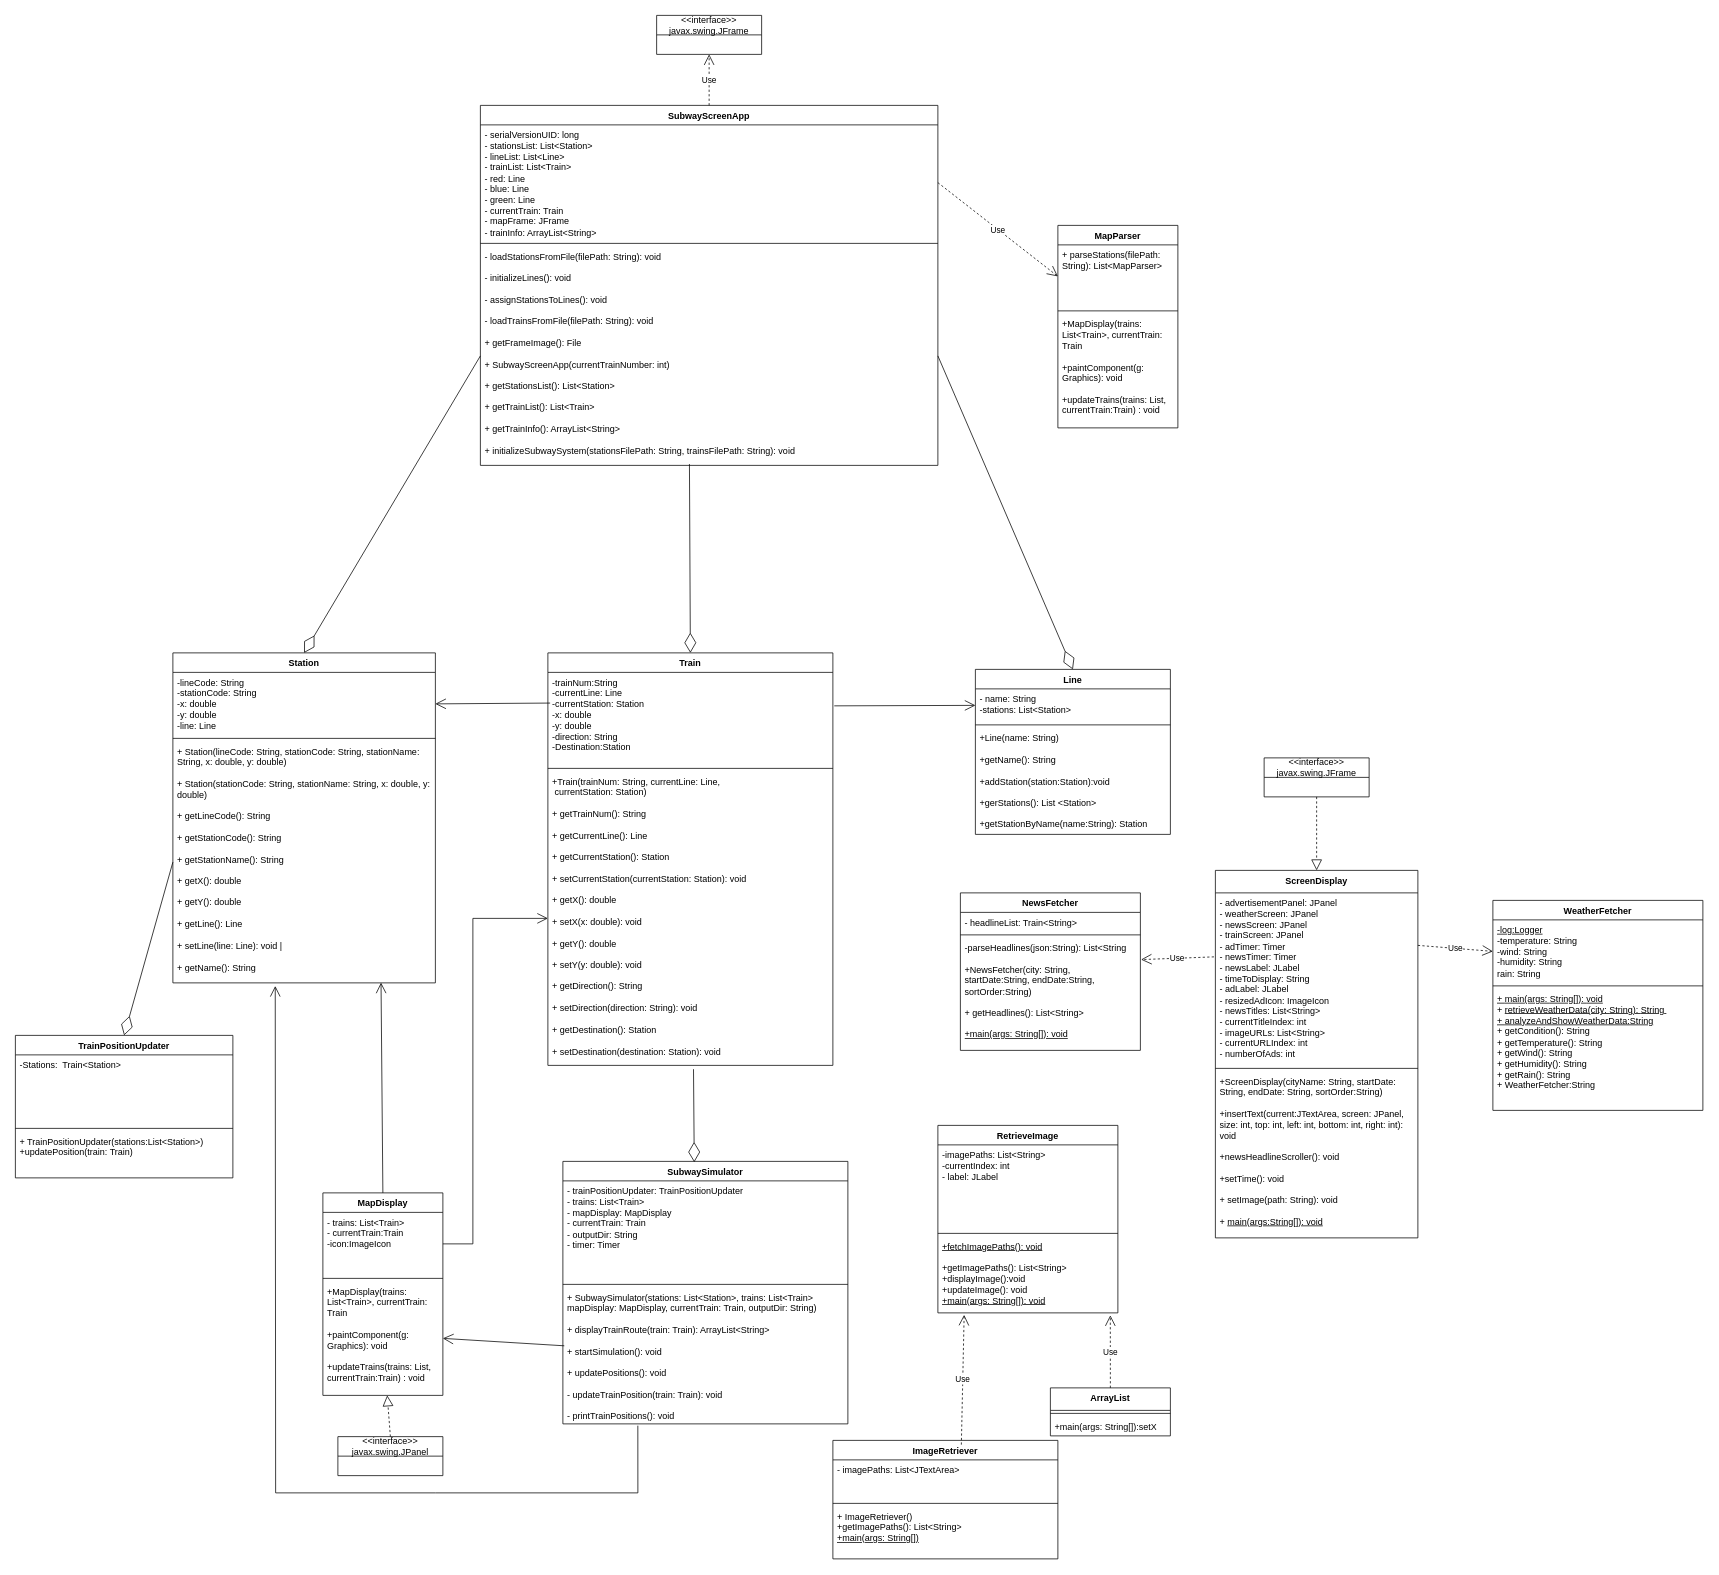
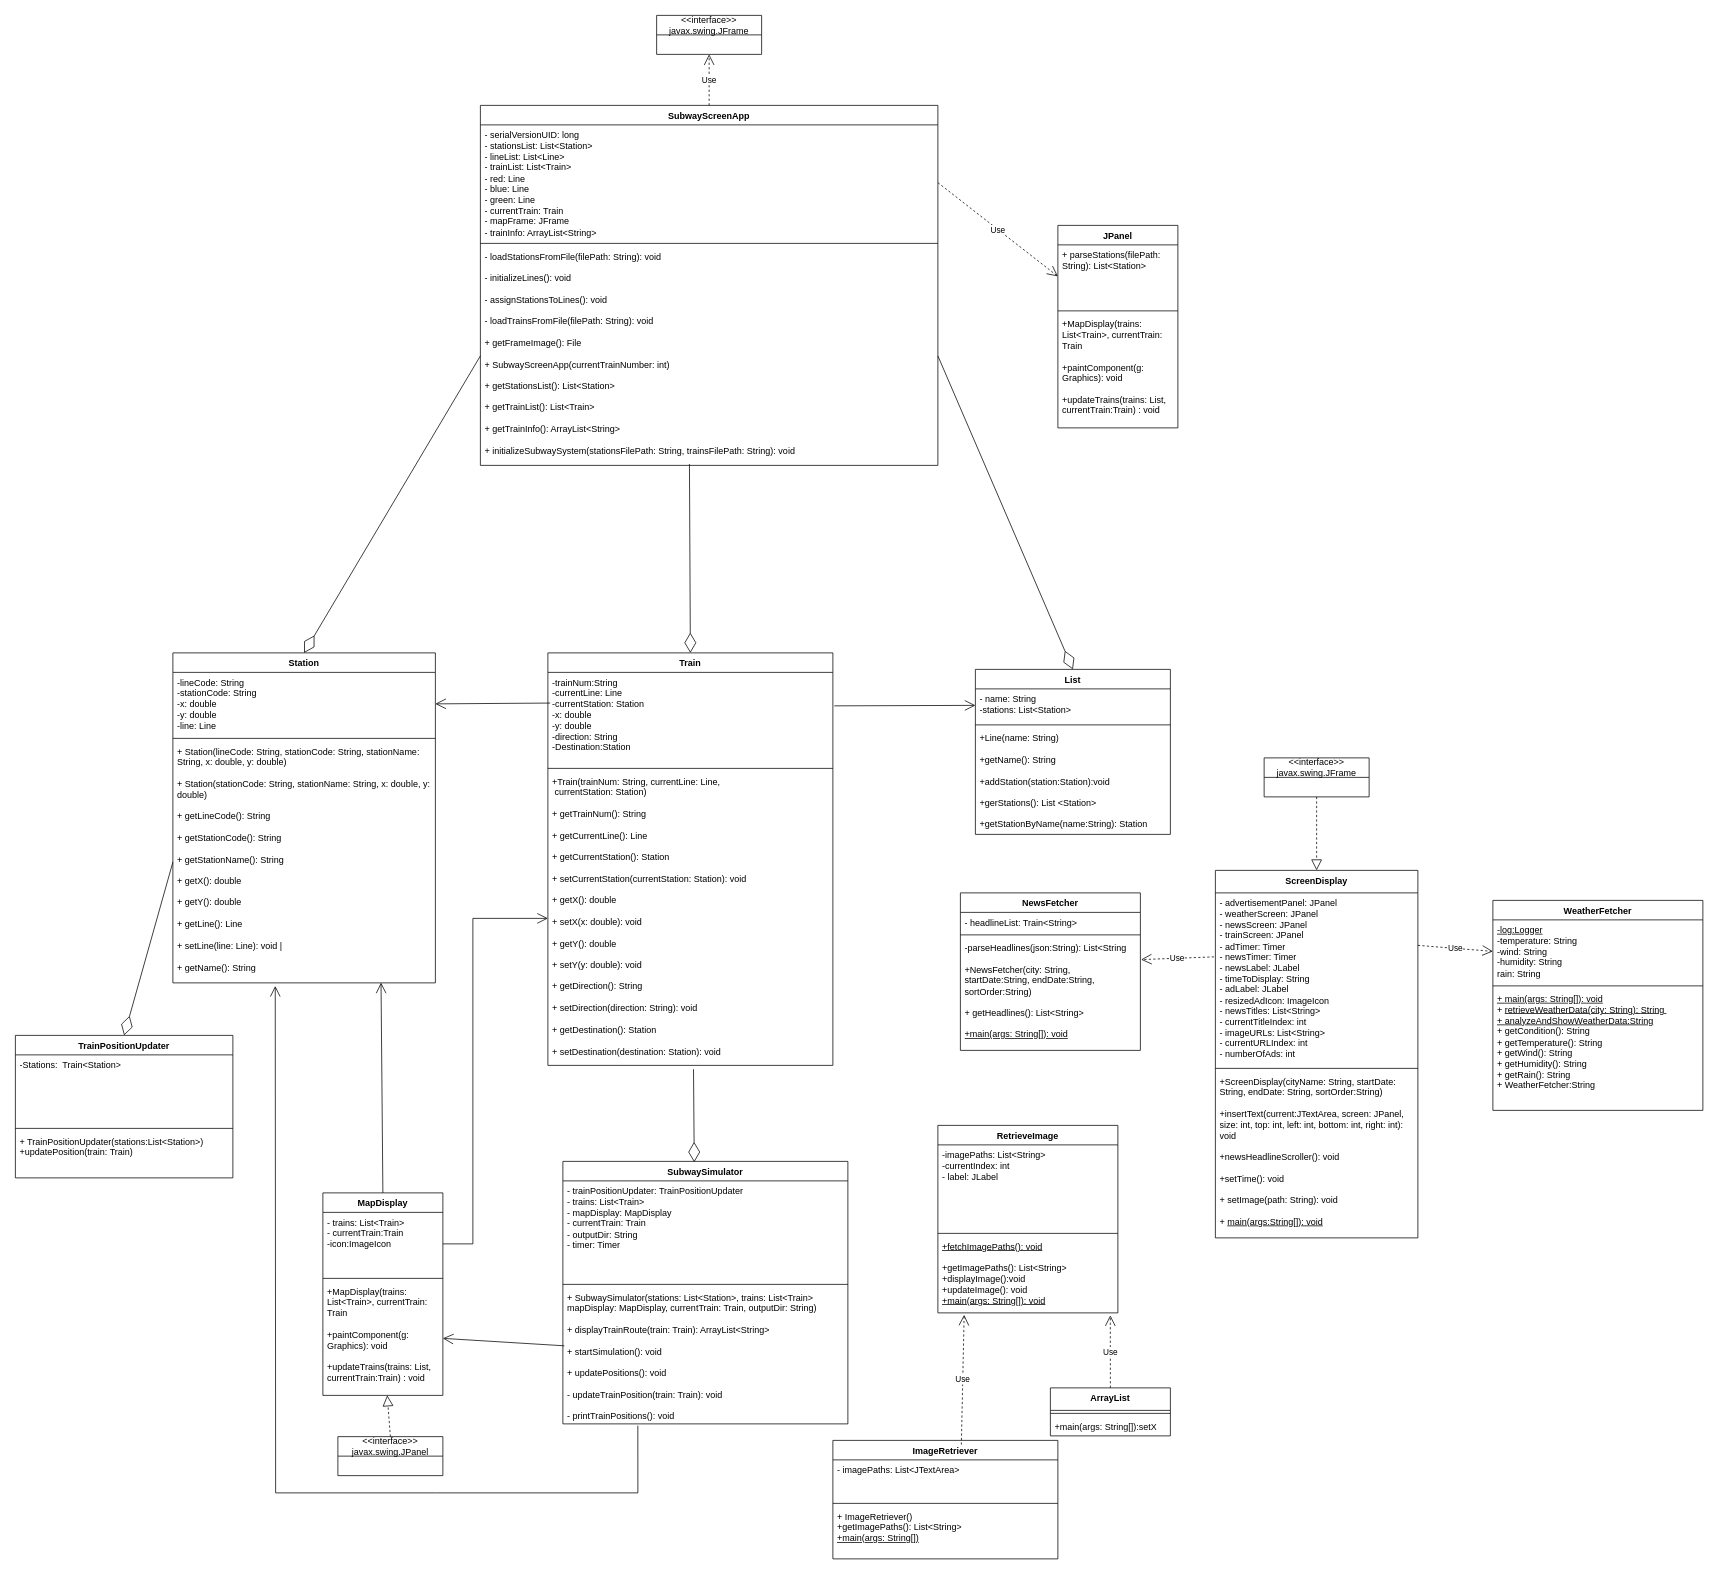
node "MapParser": label "MapParser" -> "JPanel"
node "+ parseStations(filePath: String): List<MapParser>": label "+ parseStations(filePath: String): List<MapParser>" -> "+ parseStations(filePath: String): List<Station>"
node "Line": label "Line" -> "List"
